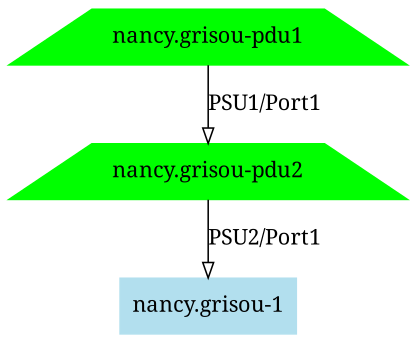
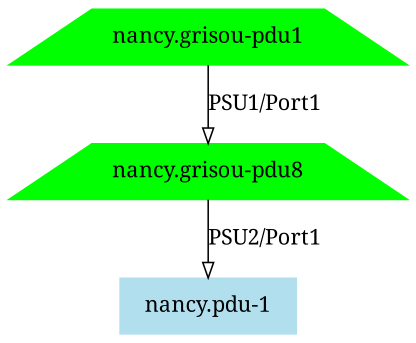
node "nancy.grisou-pdu2": label "nancy.grisou-pdu2" -> "nancy.grisou-pdu8"
node "nancy.grisou-1": label "nancy.grisou-1" -> "nancy.pdu-1"
